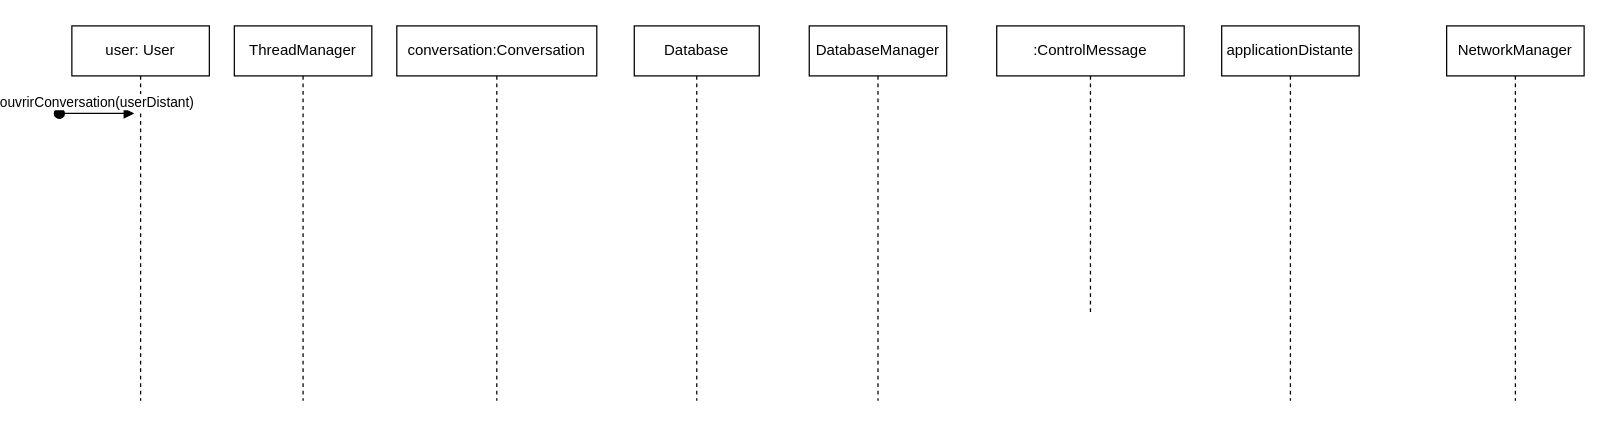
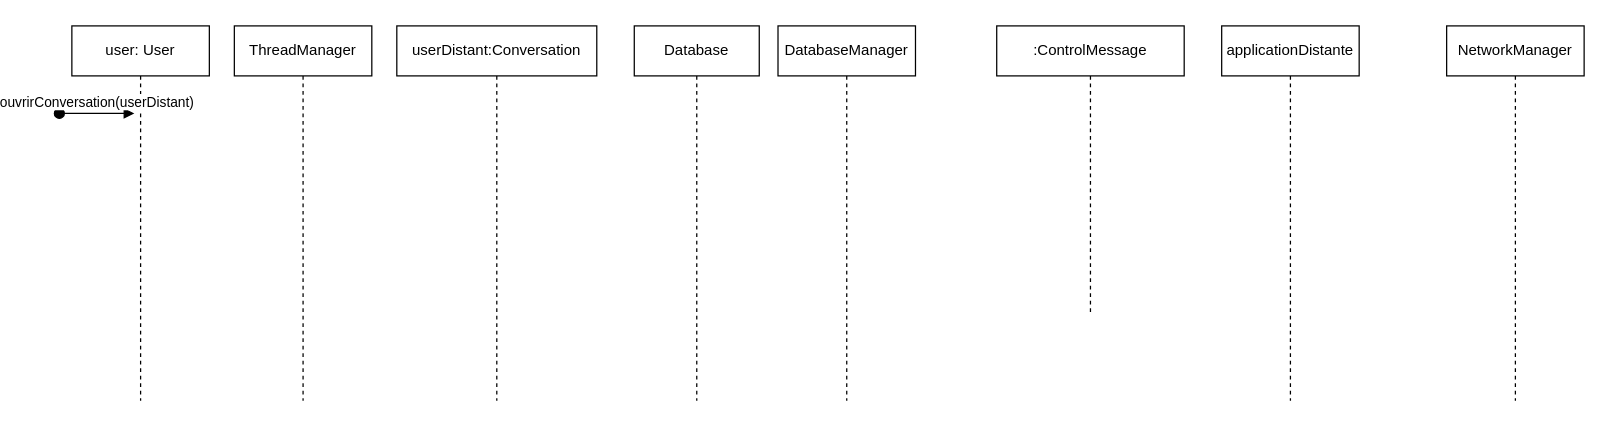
node "conversation:Conversation": label "conversation:Conversation" -> "userDistant:Conversation"
node "DatabaseManager": moved (878, 213) -> (847, 213)
